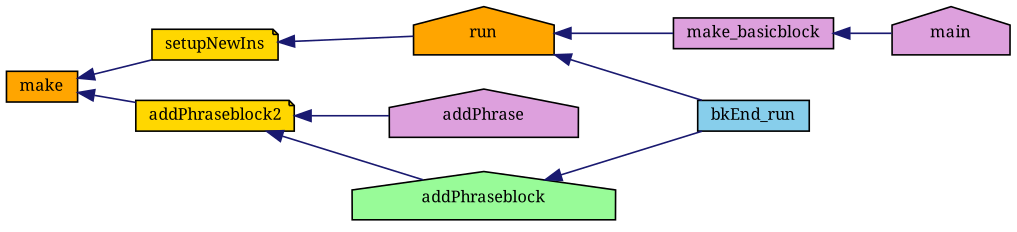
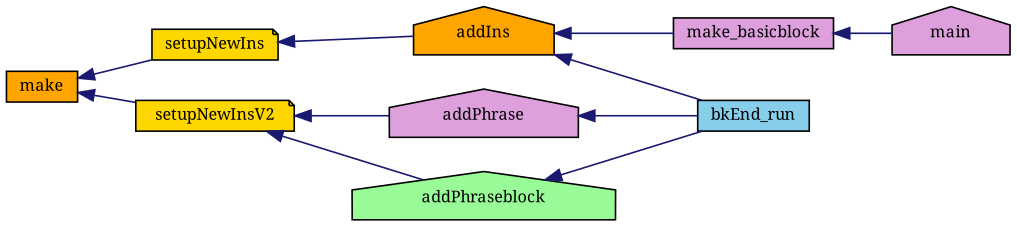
node "run": label "run" -> "addIns"
node "addPhraseblock2": label "addPhraseblock2" -> "setupNewInsV2"
edge "bkEnd_run" -> "addPhrase": added
